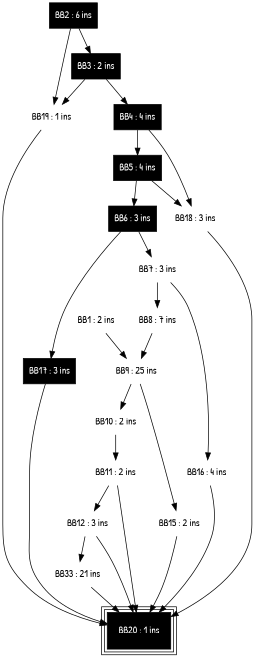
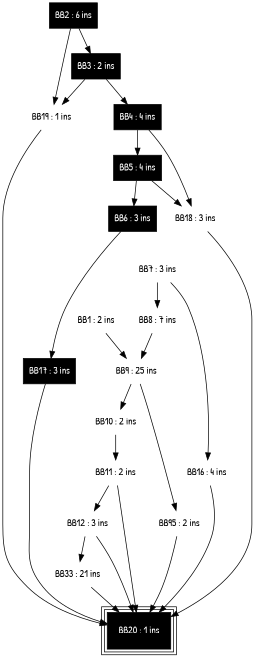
edge "BB6 : 3 ins" -> "BB7 : 3 ins": removed
node "BB15 : 2 ins": label "BB15 : 2 ins" -> "BB95 : 2 ins"
